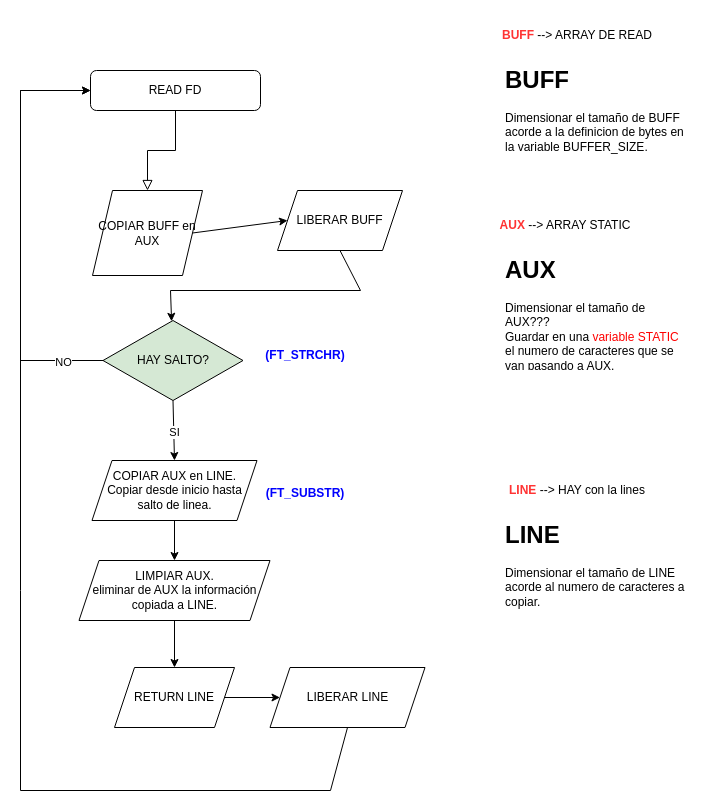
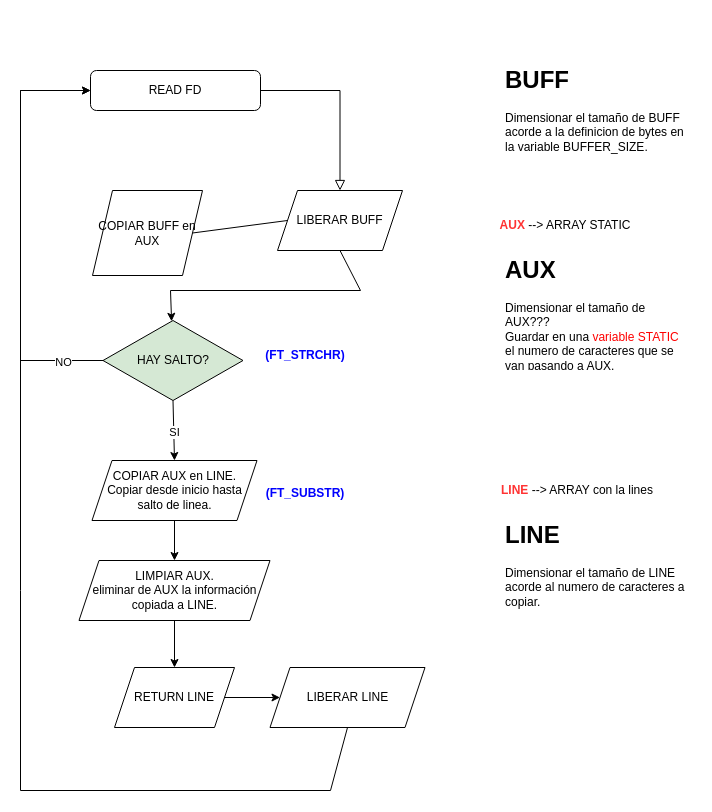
node "BUFF --> ARRAY DE READ": removed
edge "READ FD" -> "COPIAR BUFF en AUX": now "READ FD" -> "LIBERAR BUFF"
edge "COPIAR BUFF en AUX" -> "LIBERAR BUFF": arrowhead classic -> none
node "LINE --> HAY con la lines": label "LINE --> HAY con la lines" -> "LINE --> ARRAY con la lines"
